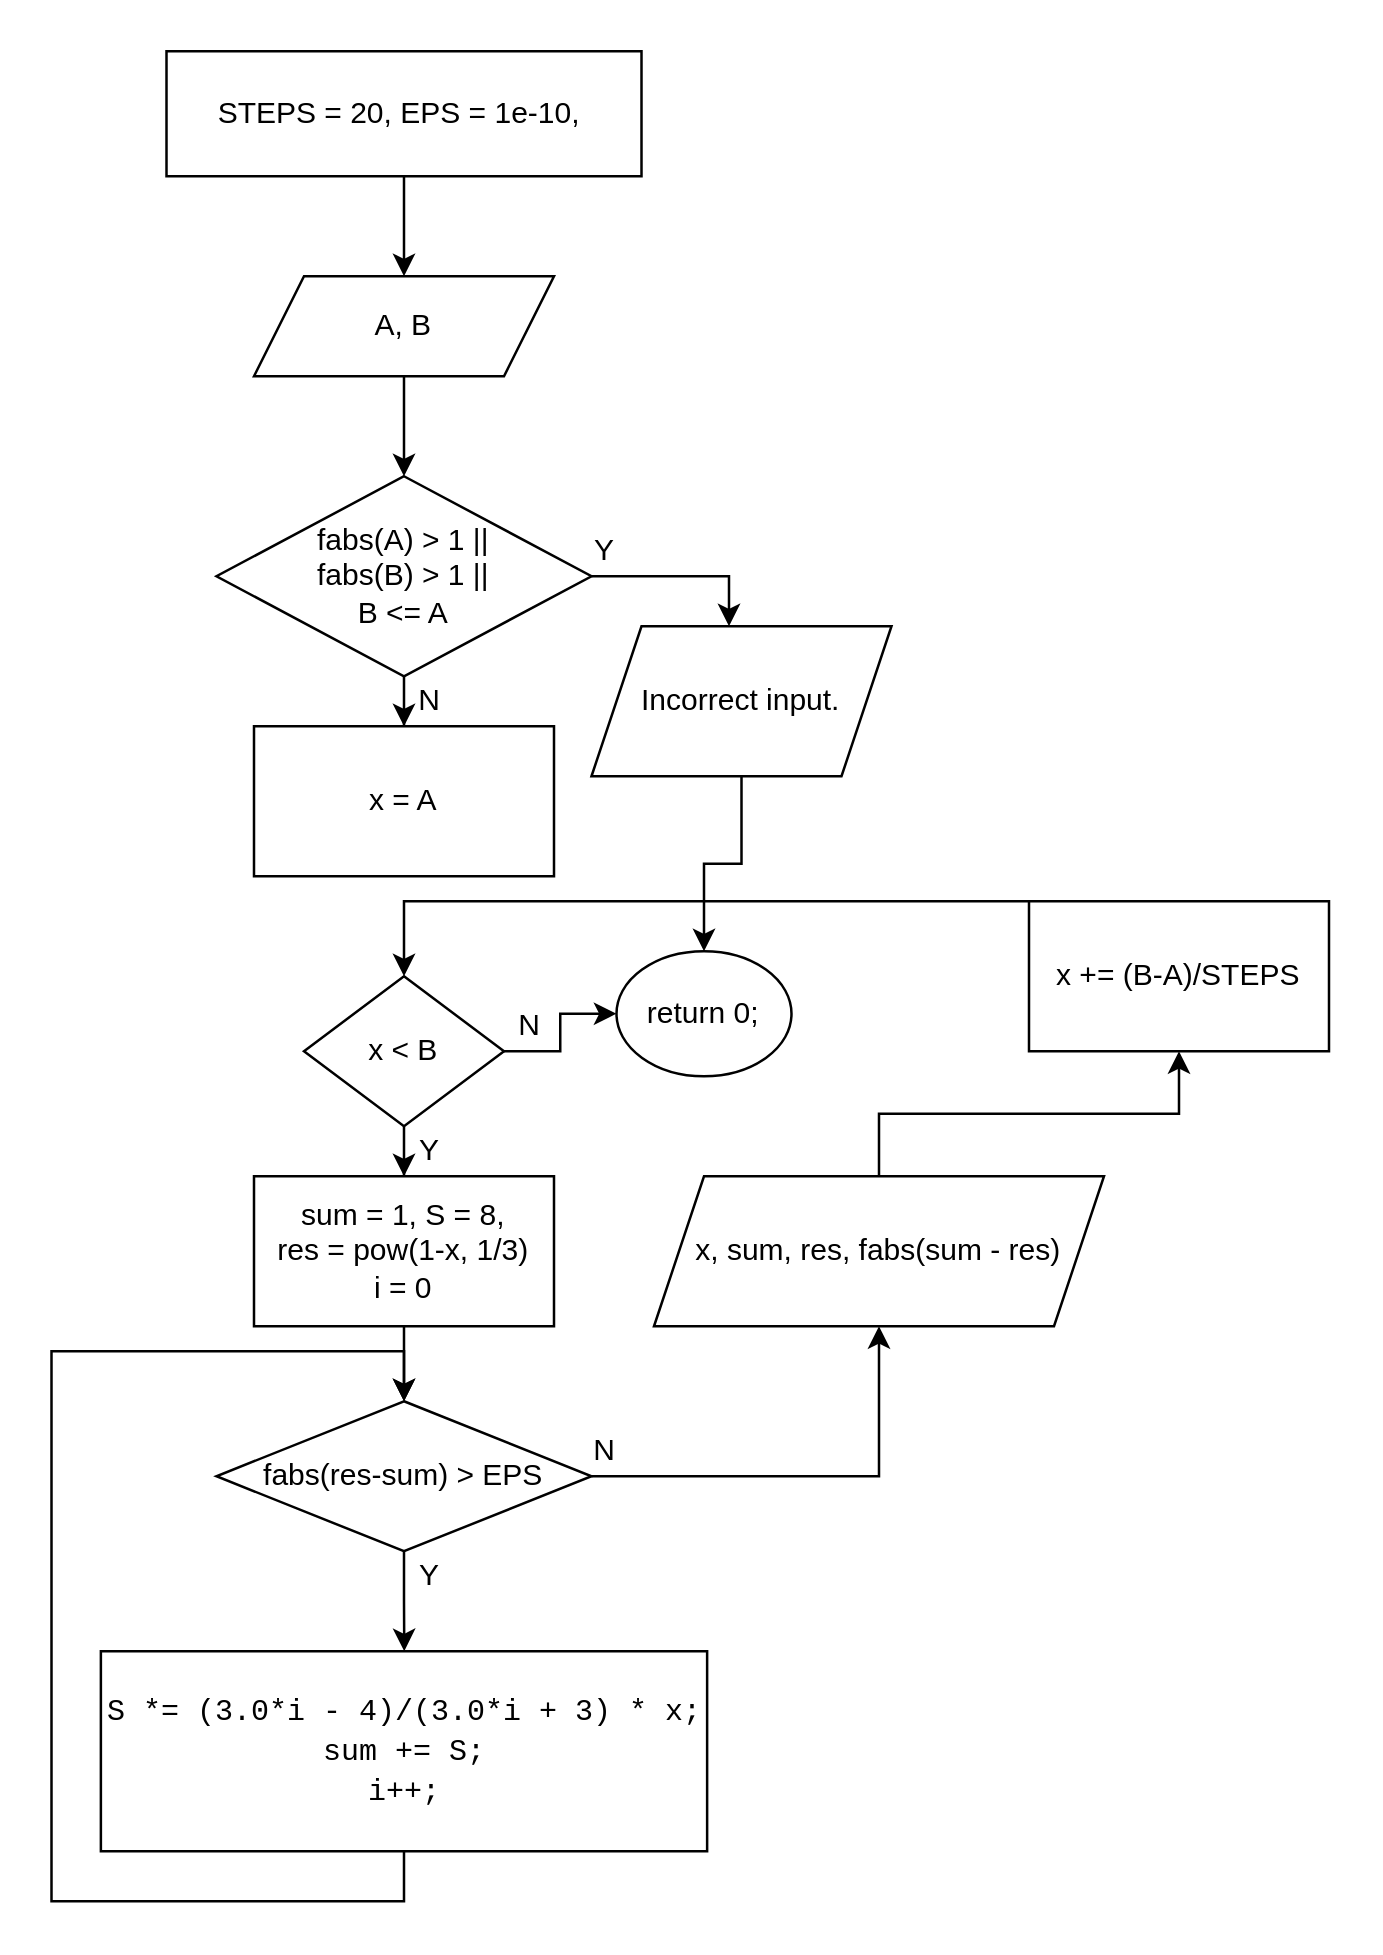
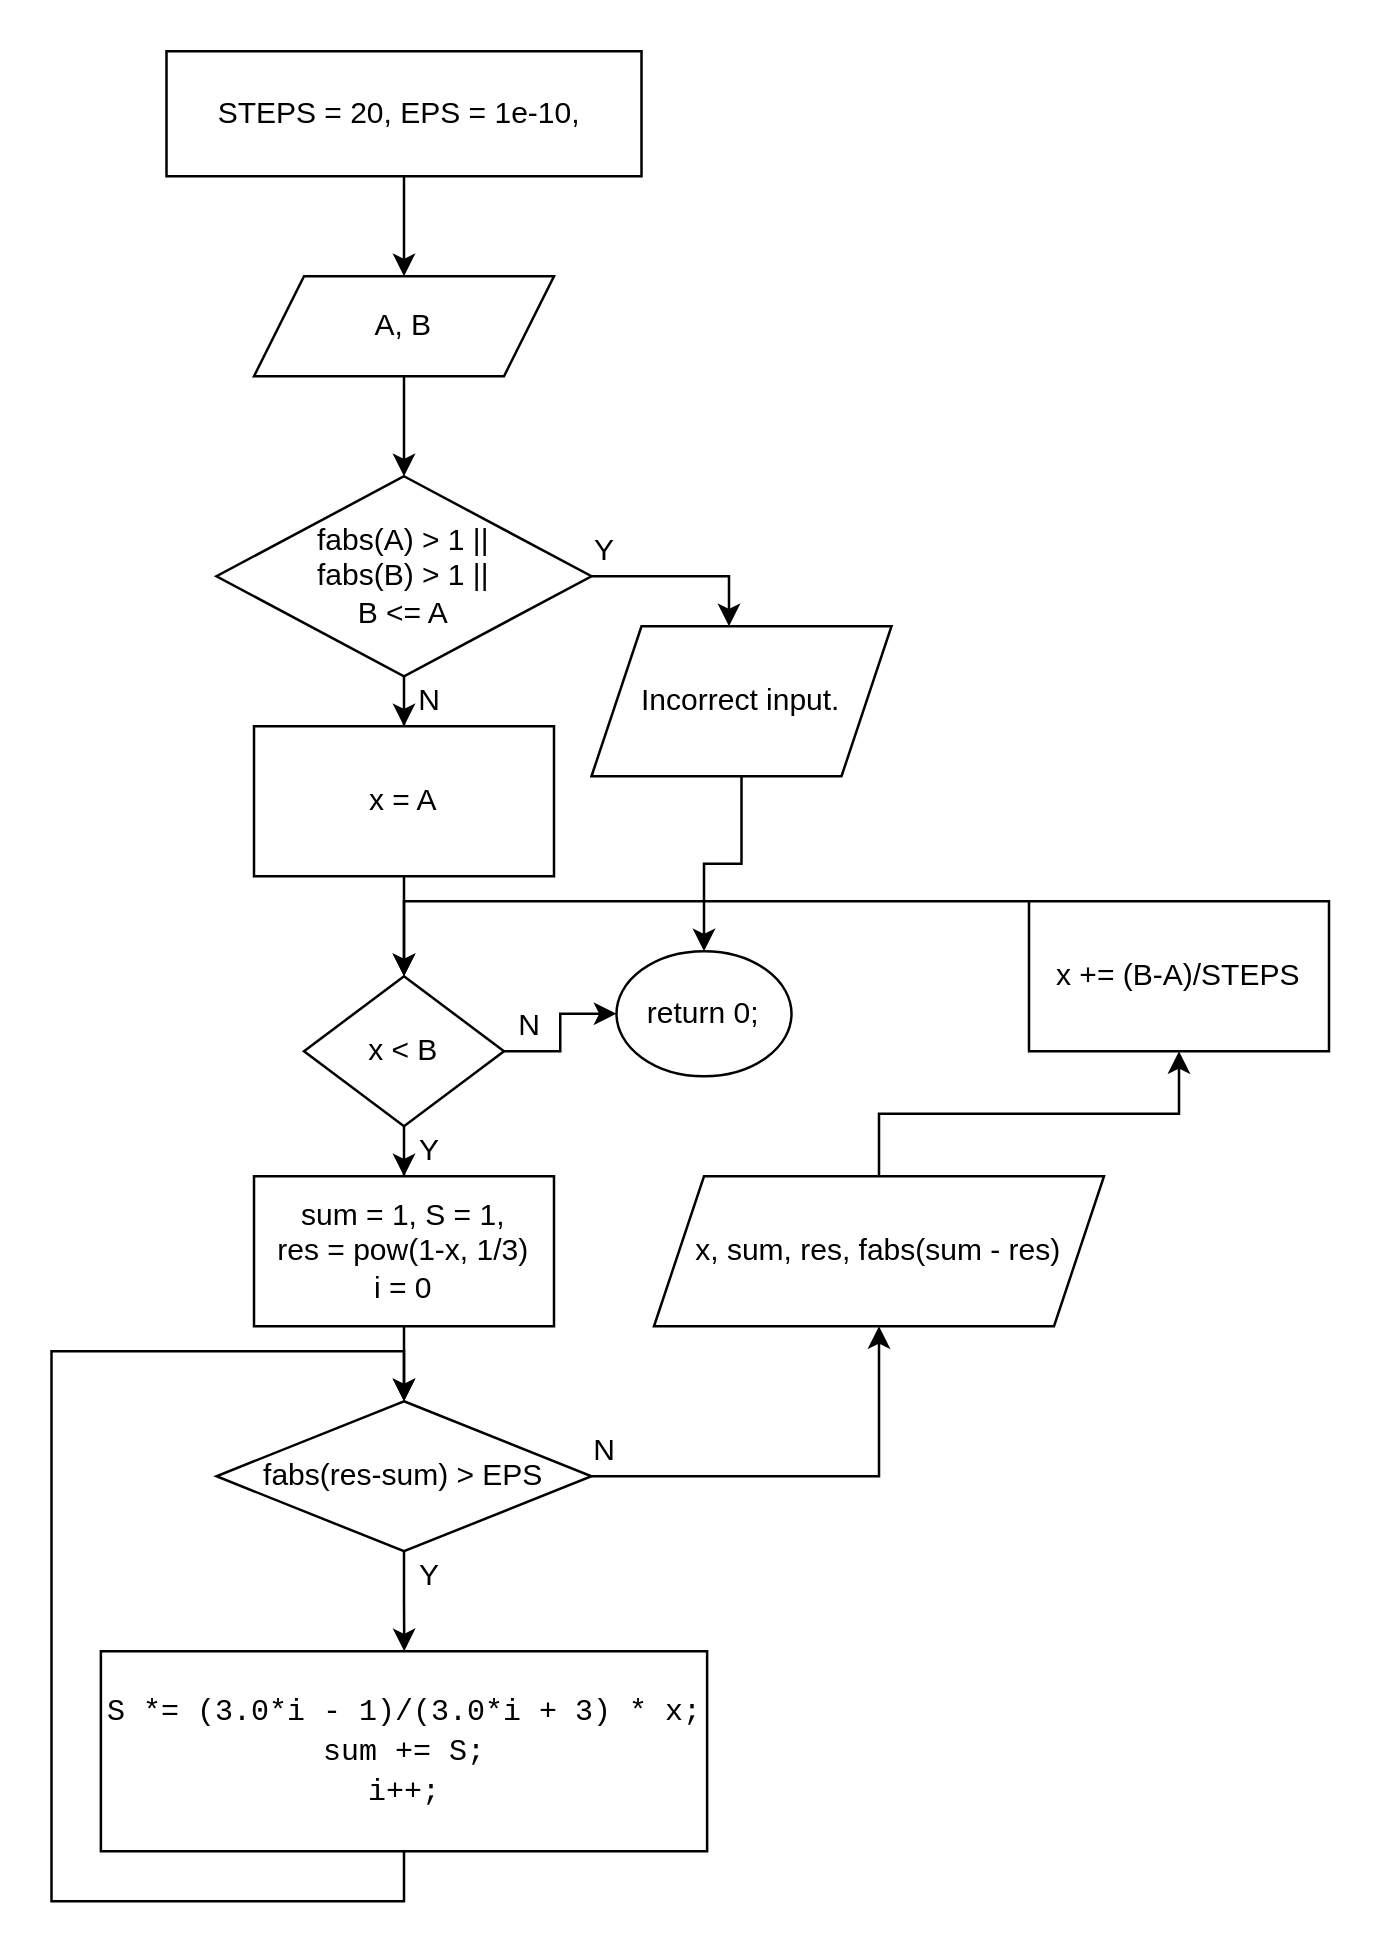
edge "x = A" -> "x < B": added
node "sum = 1, S = 8, res = pow(1-x, 1/3) i = 0": label "sum = 1, S = 8, res = pow(1-x, 1/3) i = 0" -> "sum = 1, S = 1, res = pow(1-x, 1/3) i = 0"
node "S *= (3.0*i - 4)/(3.0*i + 3) * x; sum += S; i++;": label "S *= (3.0*i - 4)/(3.0*i + 3) * x; sum += S; i++;" -> "S *= (3.0*i - 1)/(3.0*i + 3) * x; sum += S; i++;"
